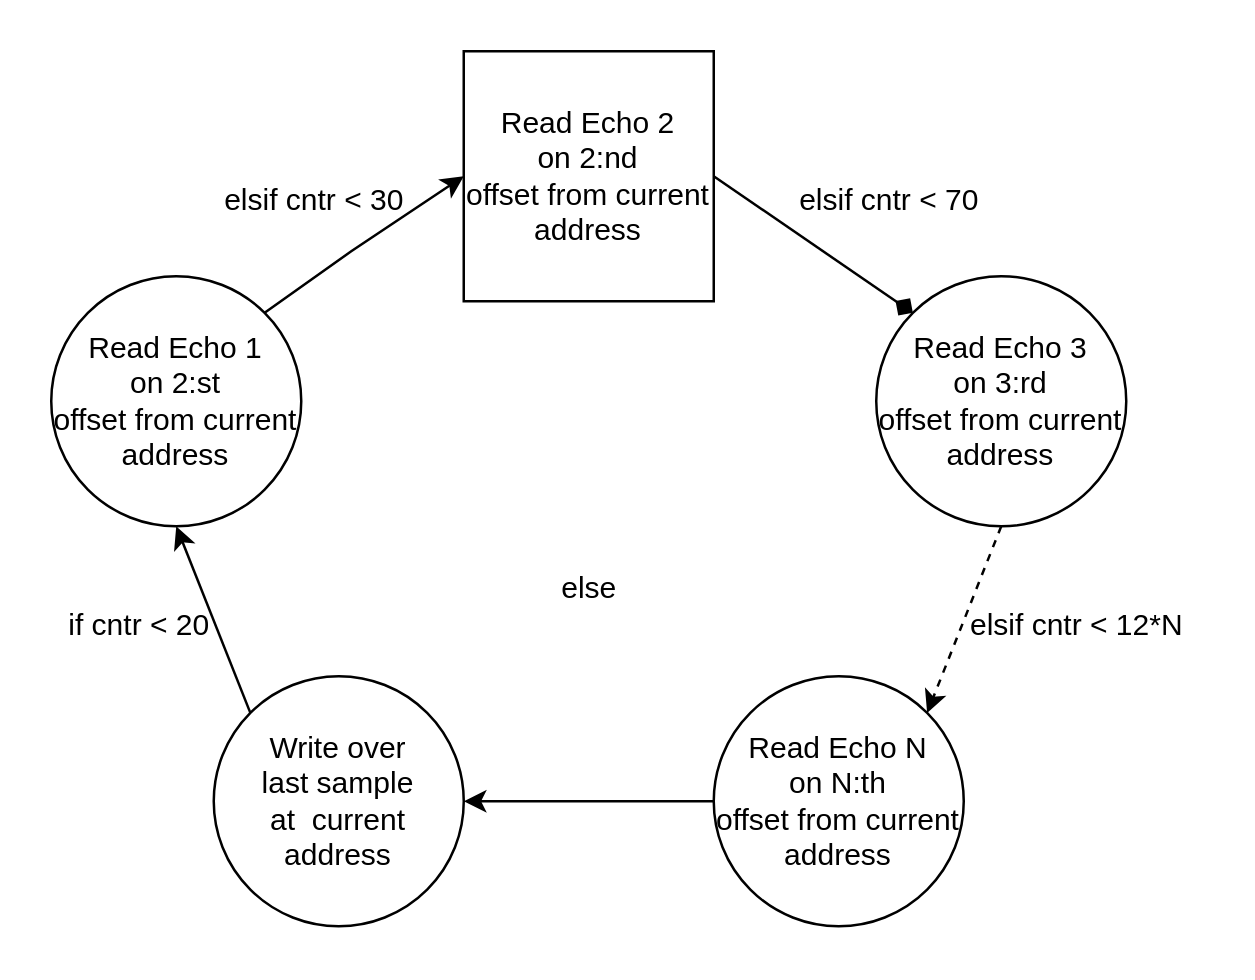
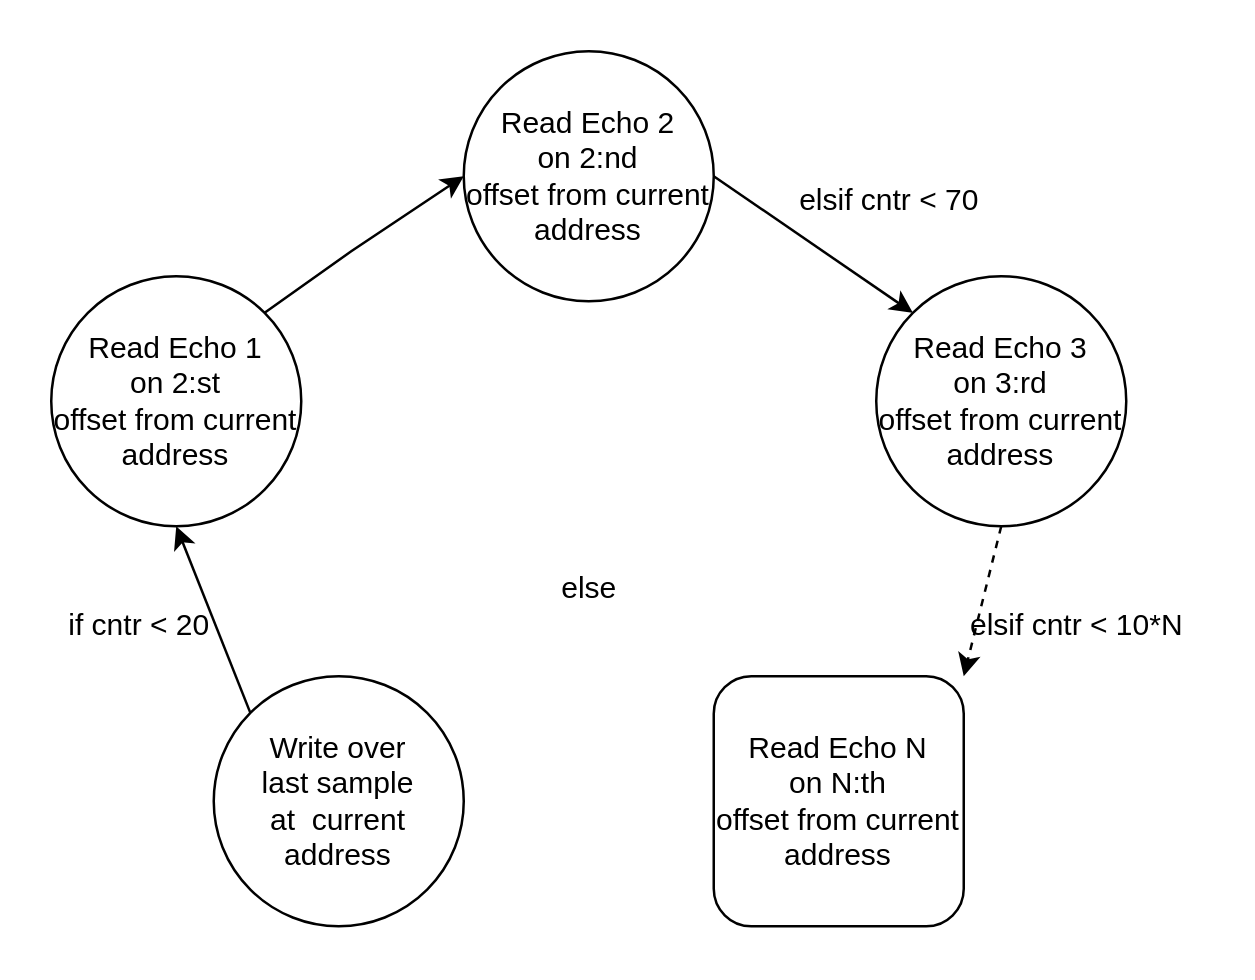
node "Read Echo 2 on 2:nd offset from current address": shape rectangle -> ellipse
node "elsif cntr < 30": removed
edge "Read Echo 2 on 2:nd offset from current address" -> "Read Echo 3 on 3:rd offset from current address": arrowhead diamond -> classic
node "elsif cntr < 12*N": label "elsif cntr < 12*N" -> "elsif cntr < 10*N"
edge "Read Echo N on N:th offset from current address" -> "Write over last sample at current address": removed
node "Read Echo N on N:th offset from current address": shape ellipse -> rounded rectangle
